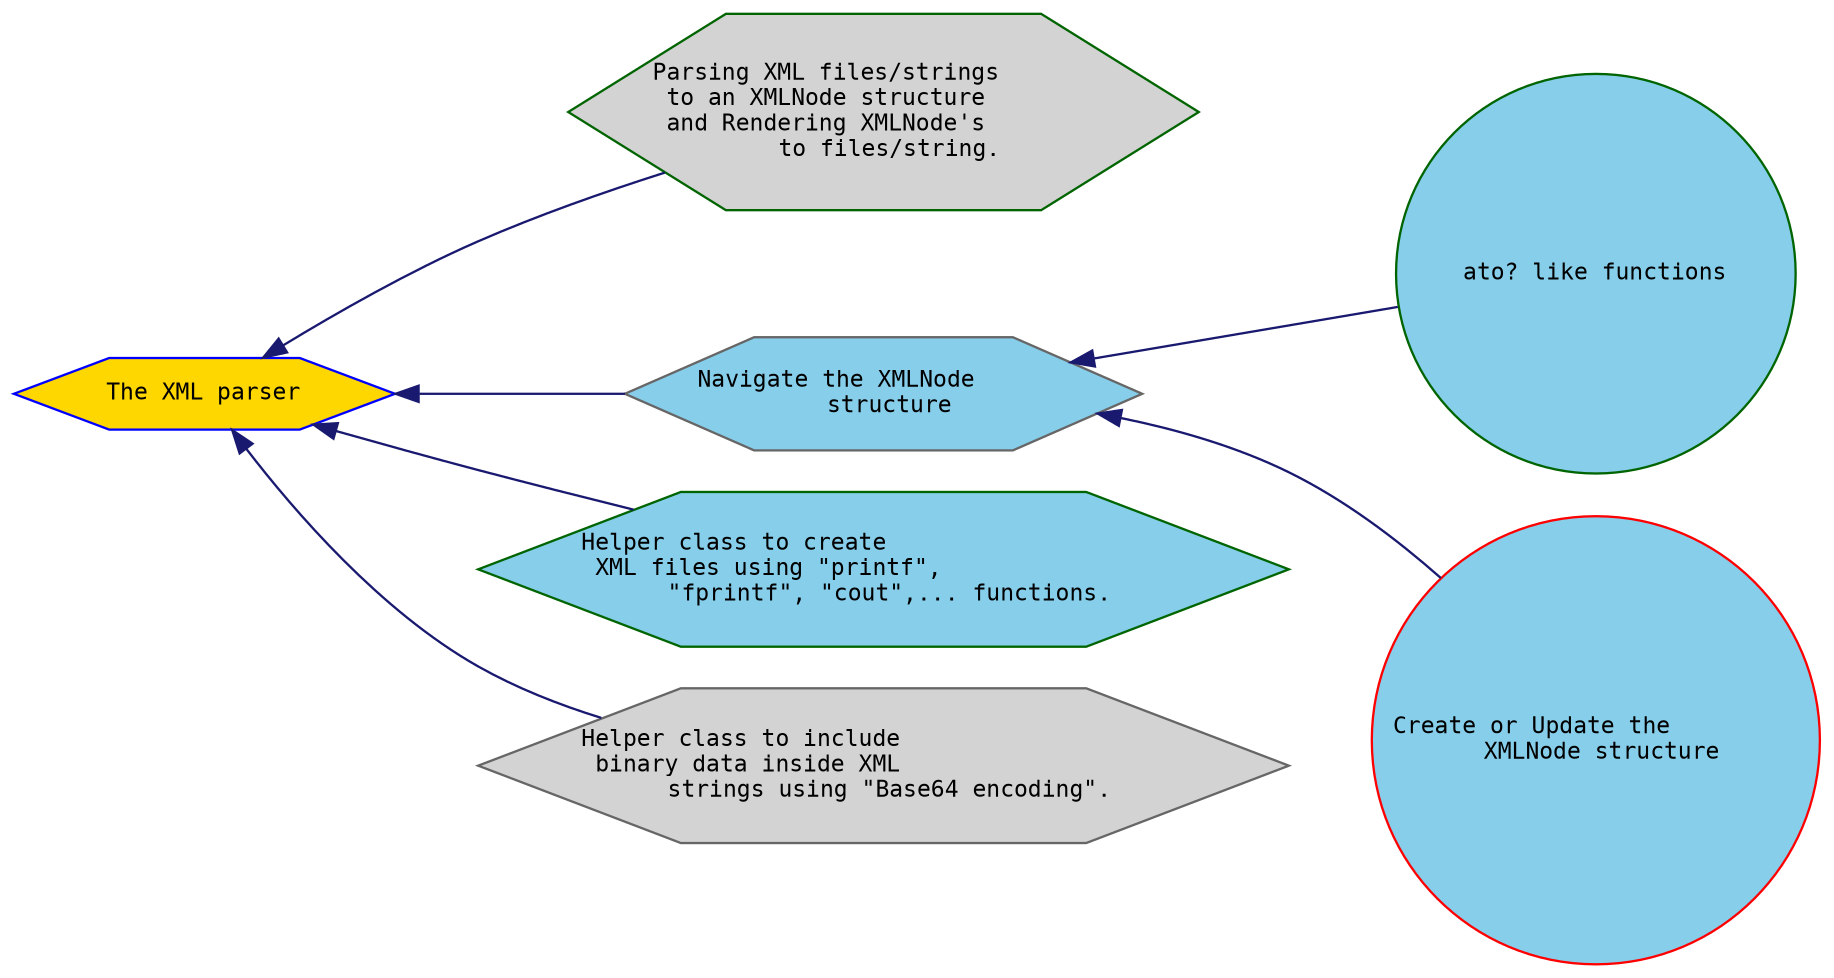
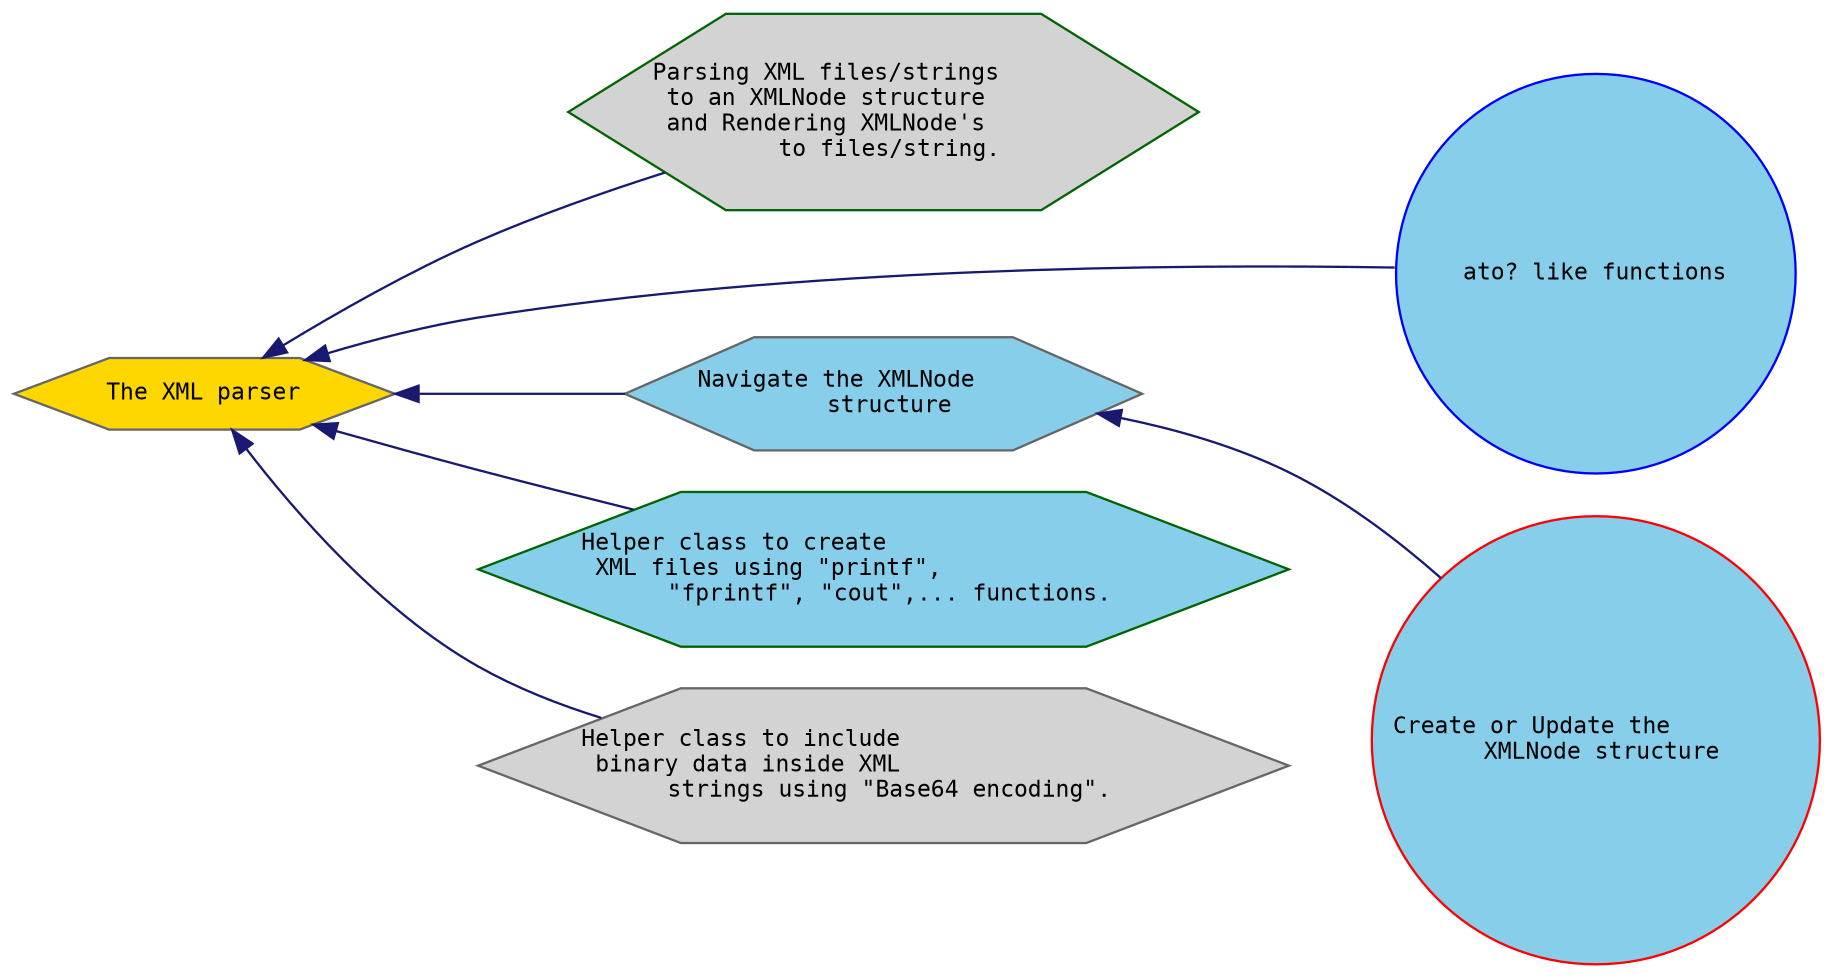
node "ato? like functions": color darkgreen -> blue
edge "ato? like functions" -> "Navigate the XMLNode structure": now "ato? like functions" -> "The XML parser"
node "The XML parser": color blue -> gray40
